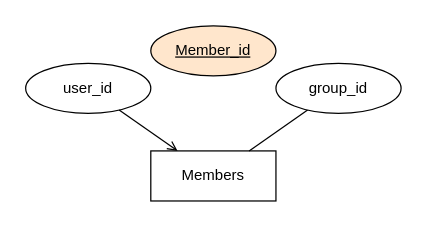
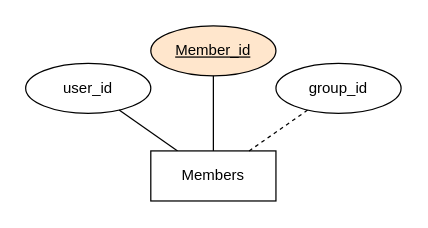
edge "Member_id" -- "Members": added
edge "group_id" -- "Members": style solid -> dashed
edge "user_id" -> "Members": arrowhead open -> none
